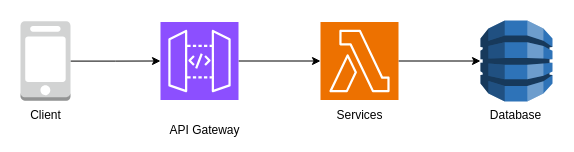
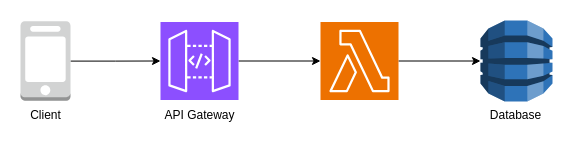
node "Services": removed
node "API Gateway": moved (205, 130) -> (200, 115)
